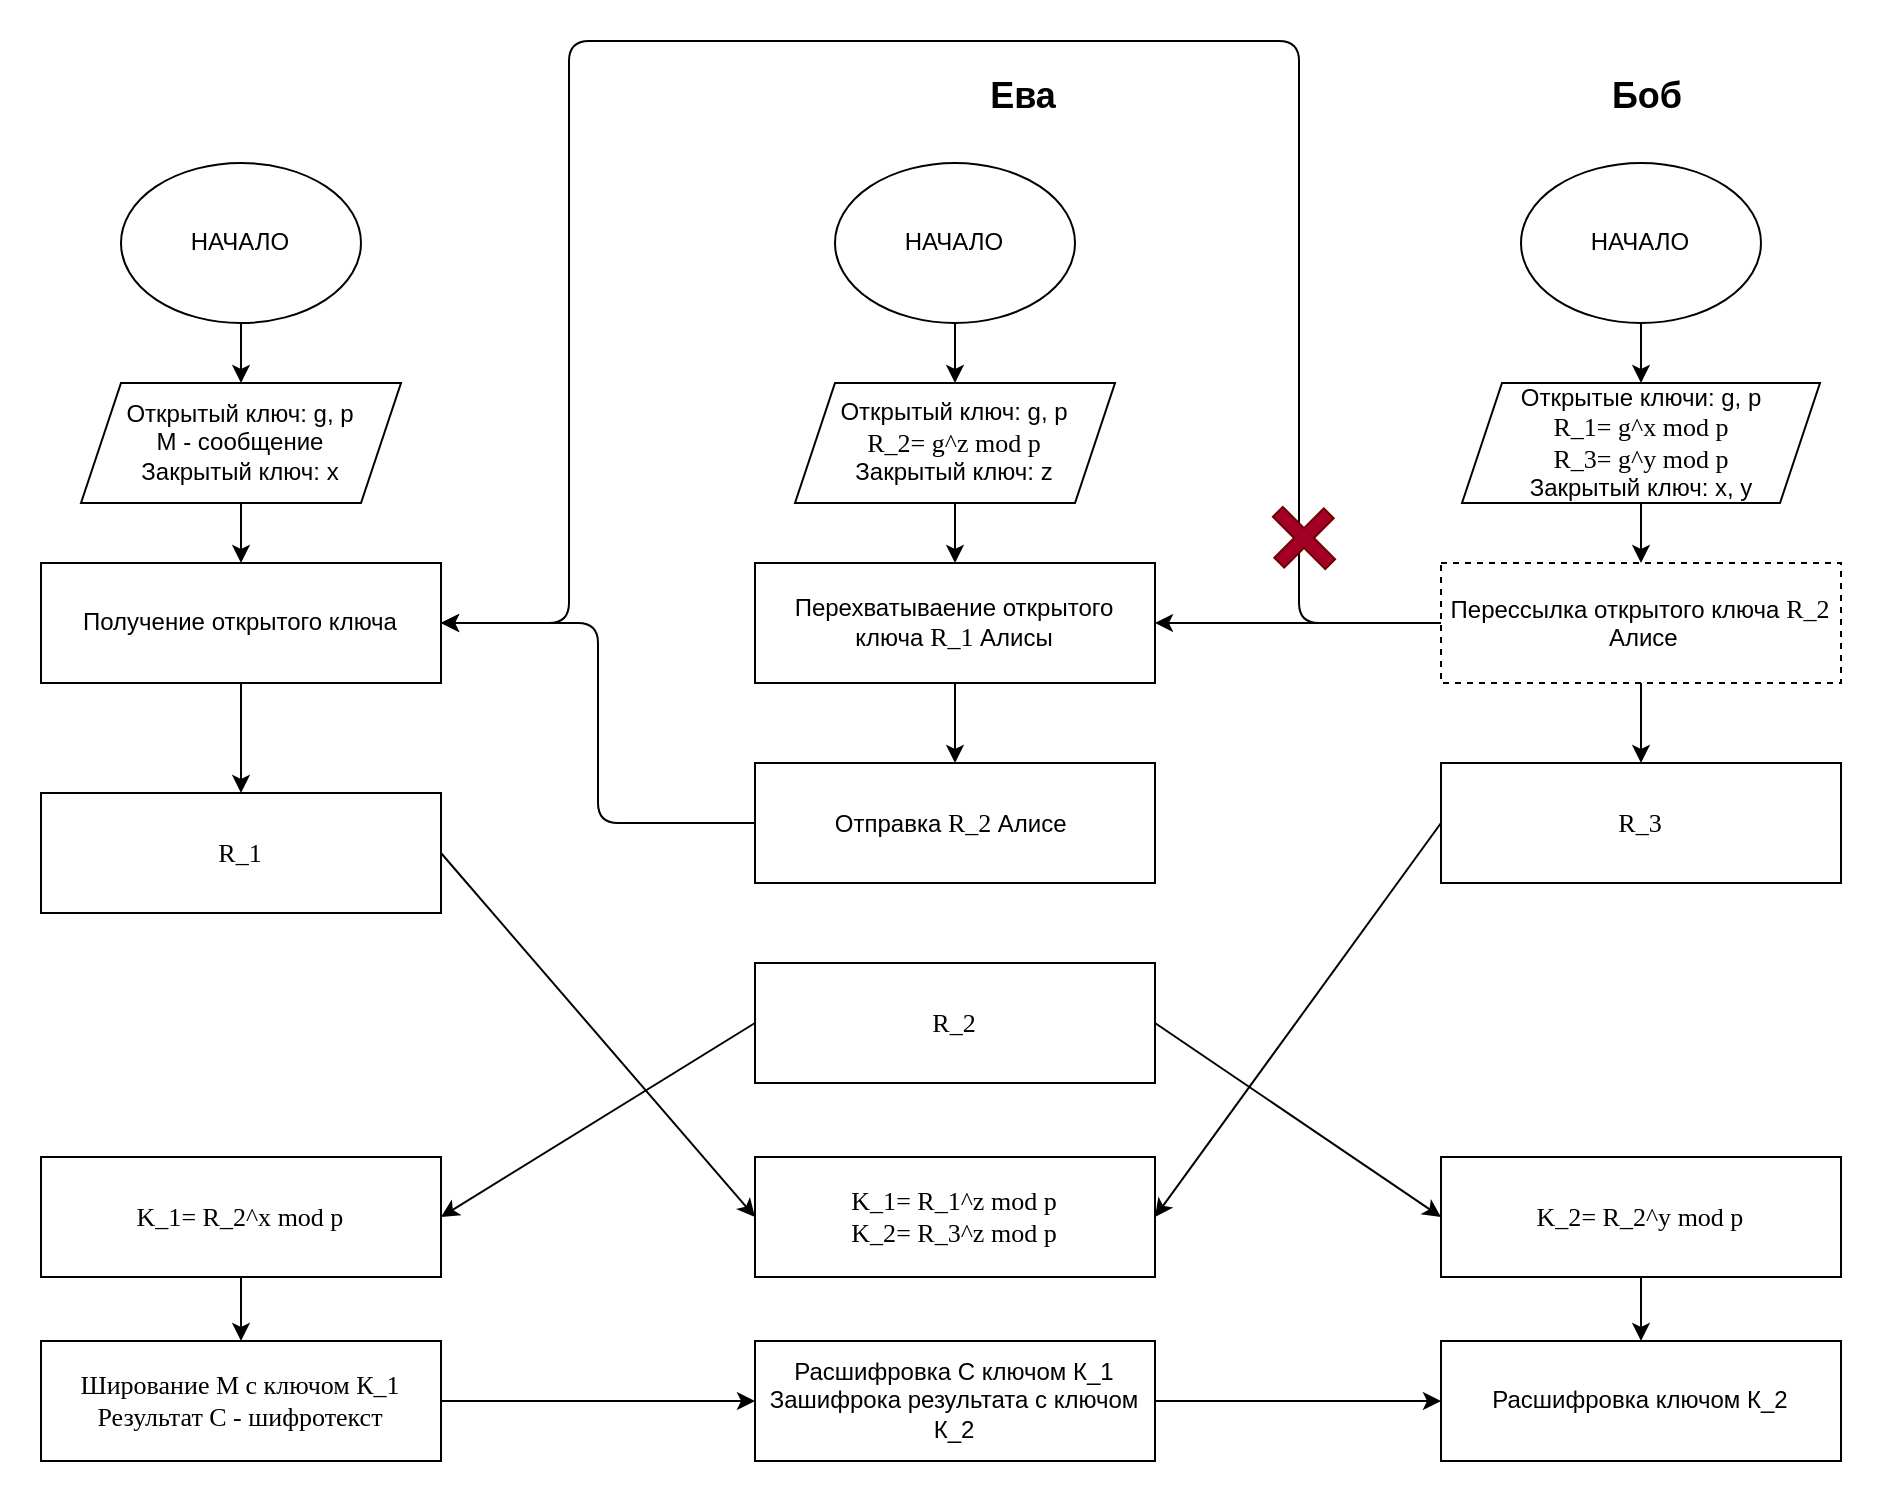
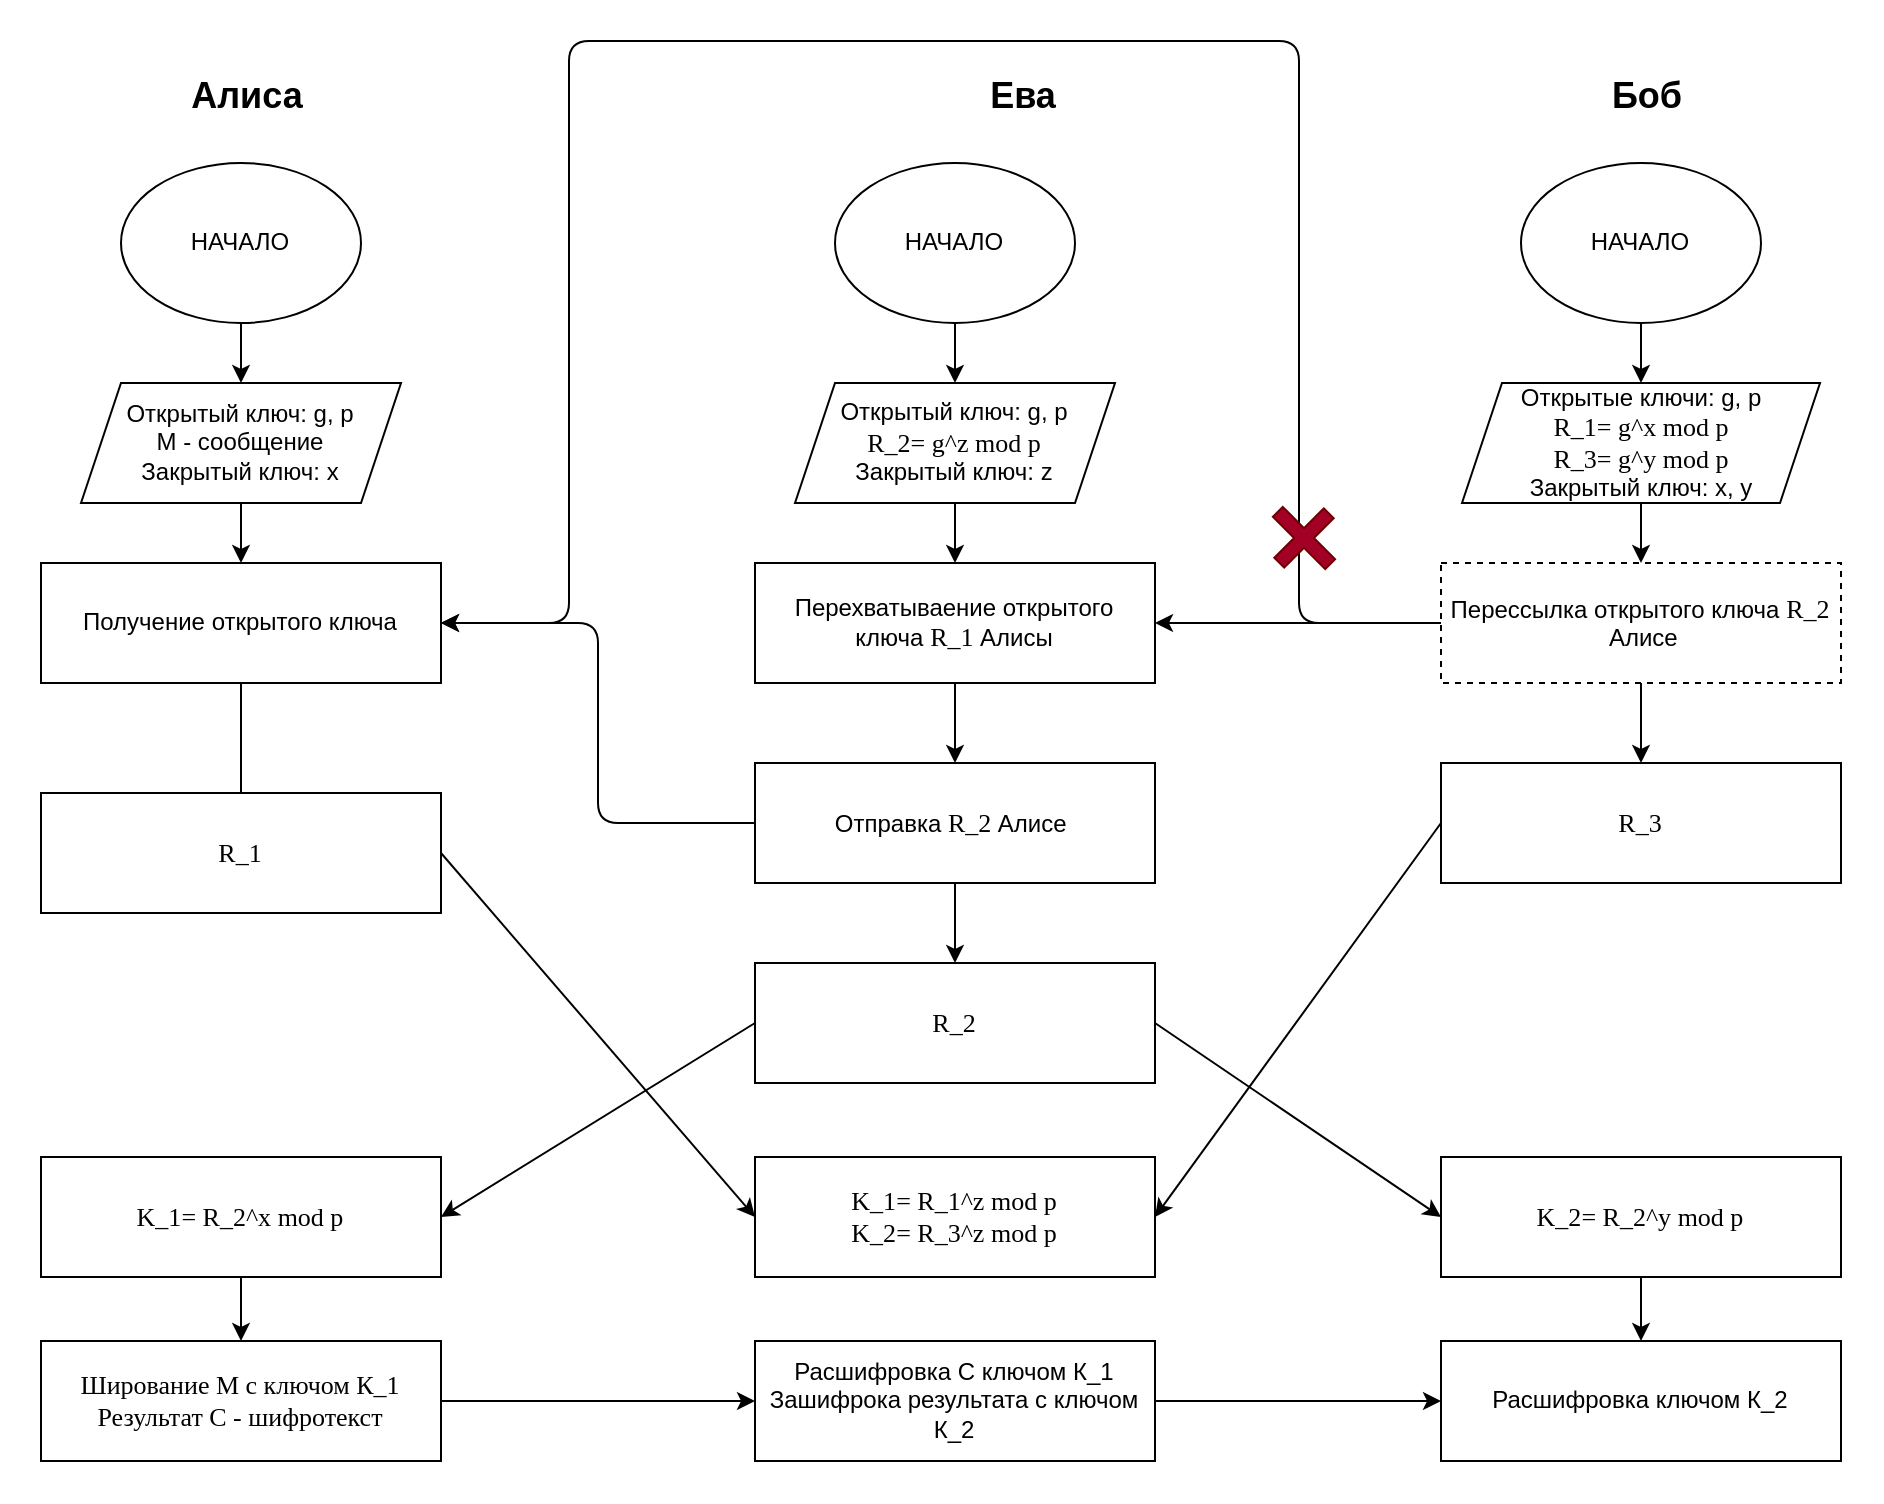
node "Алиса": added
edge "Получение открытого ключа" -> "R_1": arrowhead classic -> none
edge "Отправка R_2 Алисе" -> "R_2": added
